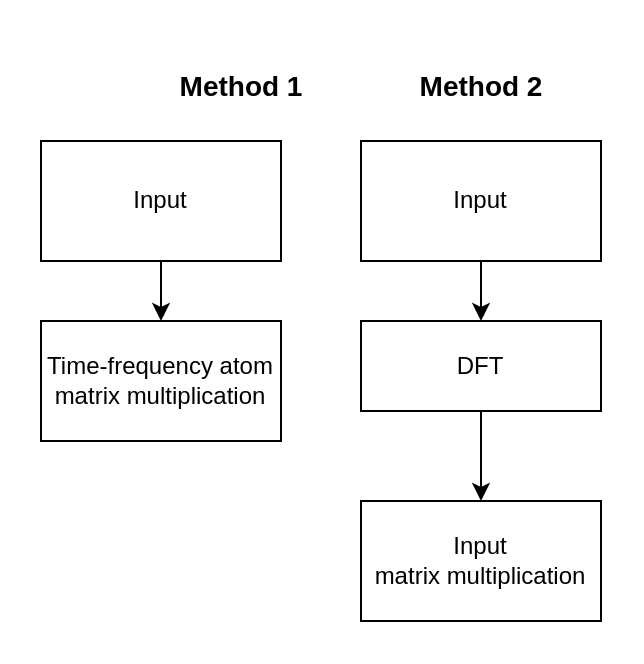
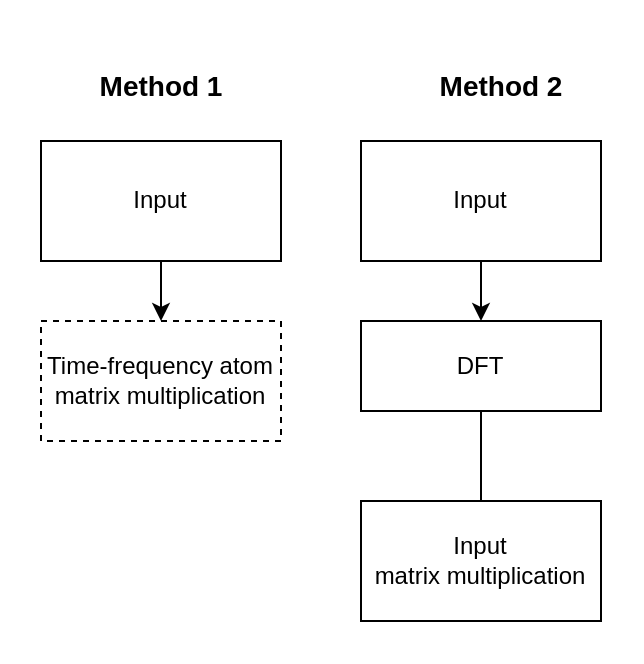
node "Method 1": moved (241, 81) -> (161, 81)
node "Method 2": moved (481, 81) -> (501, 81)
node "Time-frequency atom matrix multiplication": style solid -> dashed
edge "DFT" -> "Input matrix multiplication": arrowhead classic -> none
